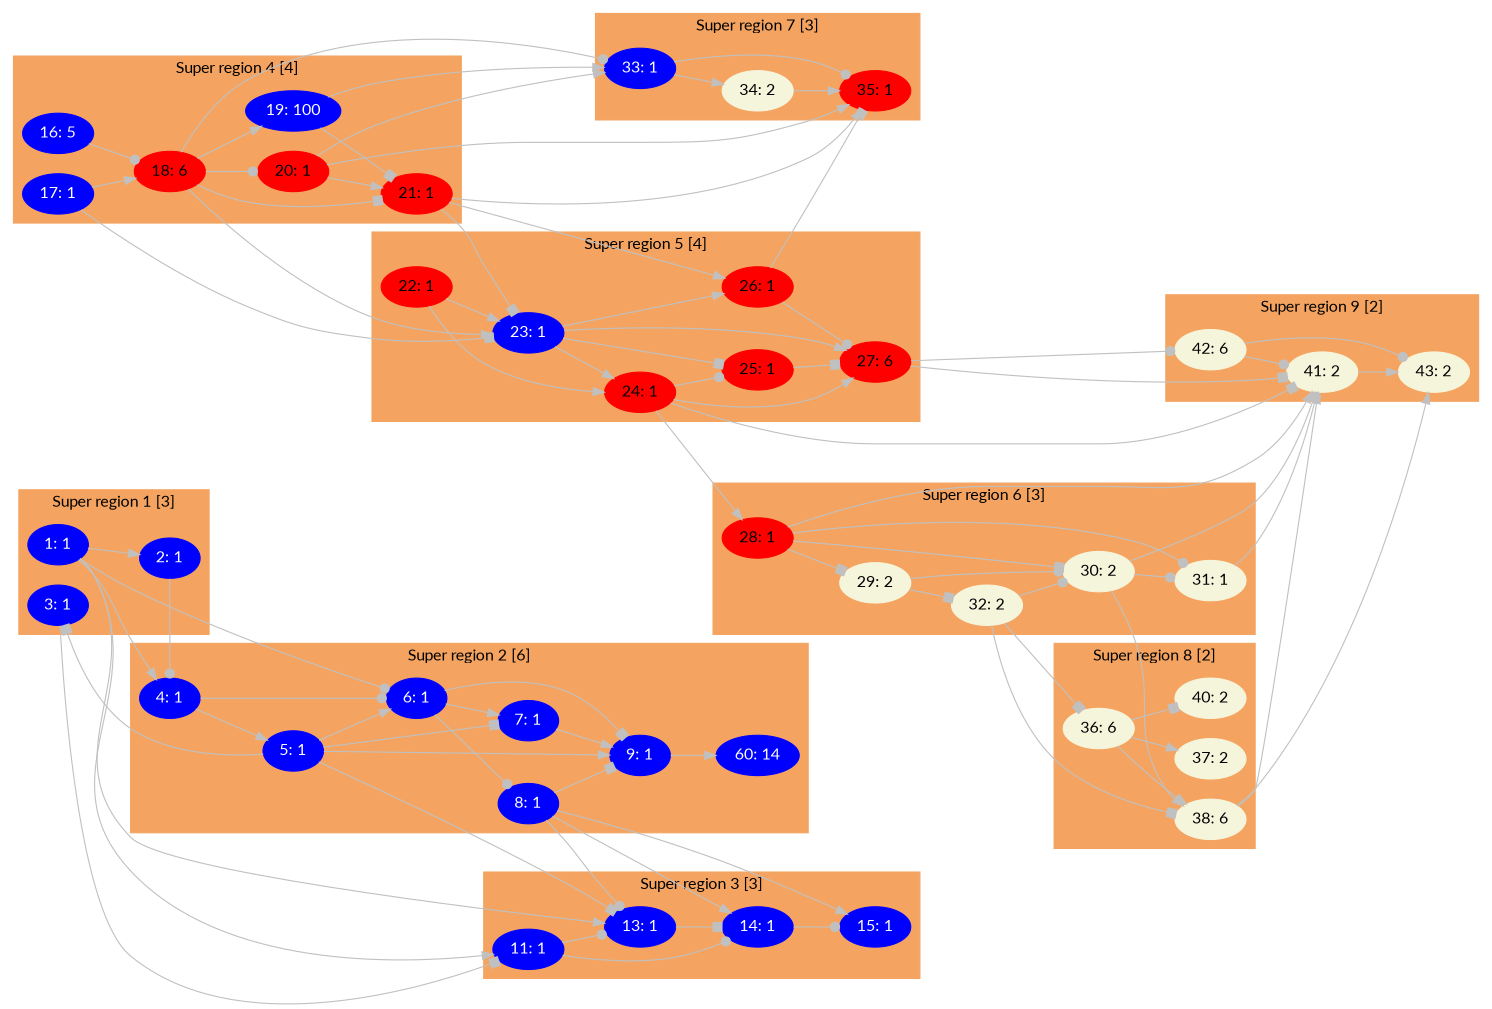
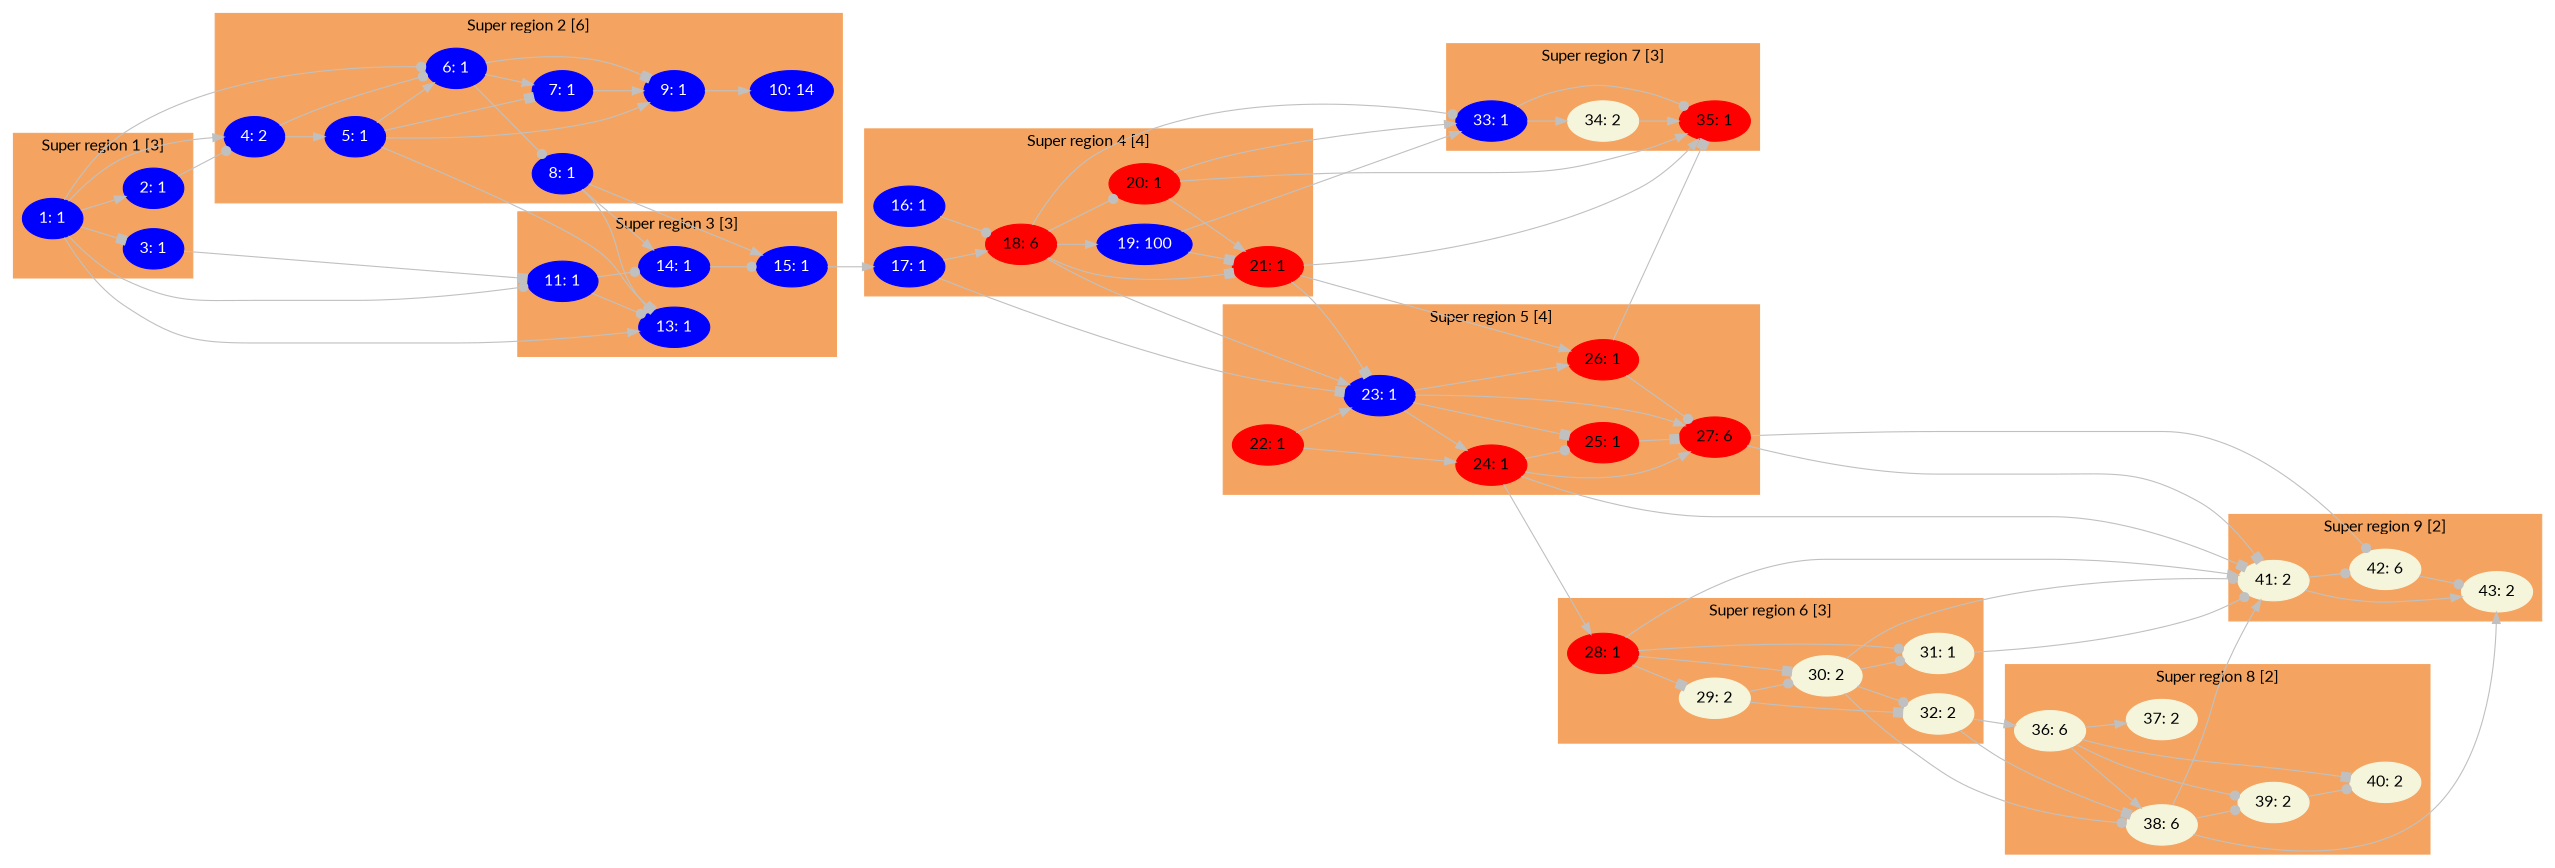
node "16: 5": label "16: 5" -> "16: 1"
edge "15: 1" -> "17: 1": added
edge "42: 6" -> "41: 2": reversed
edge "32: 2" -> "30: 2": reversed
edge "32: 2" -> "36: 6": arrowhead box -> normal
edge "30: 2" -> "38: 6": arrowhead normal -> dot
node "4: 1": label "4: 1" -> "4: 2"
edge "5: 1" -> "3: 1": now "1: 1" -> "3: 1"
node "60: 14": label "60: 14" -> "10: 14"
edge "8: 1" -> "9: 1": removed
node "39: 2": added
edge "1: 1" -> "11: 1": arrowhead normal -> dot
edge "13: 1" -> "14: 1": removed
